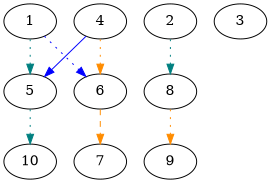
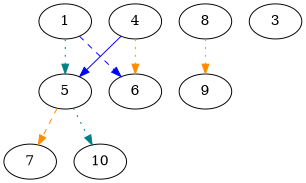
node "2": removed
edge "1" -> "6": style dotted -> dashed
edge "6" -> "7": now "5" -> "7"
